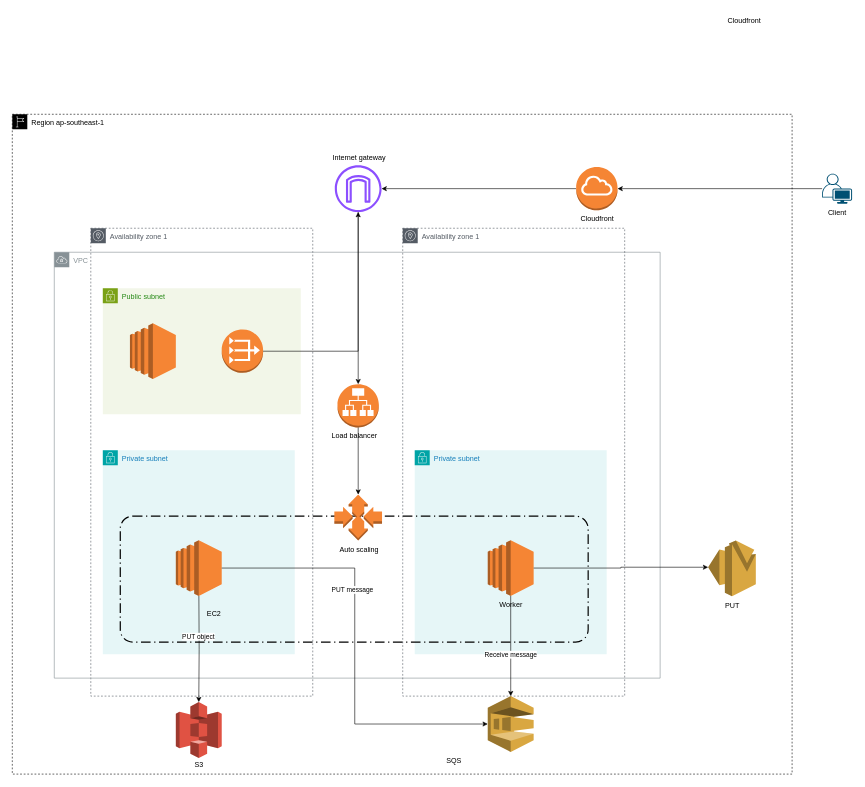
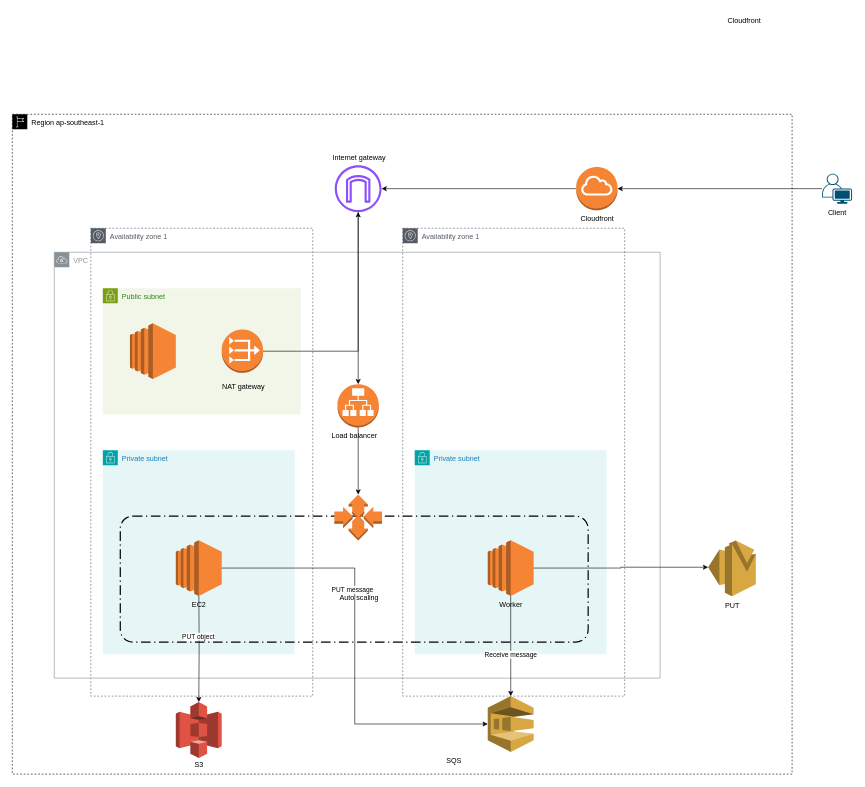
node "NAT gateway": added
node "Auto scaling": moved (359, 550) -> (359, 598)
node "EC2": moved (214, 614) -> (199, 605)
